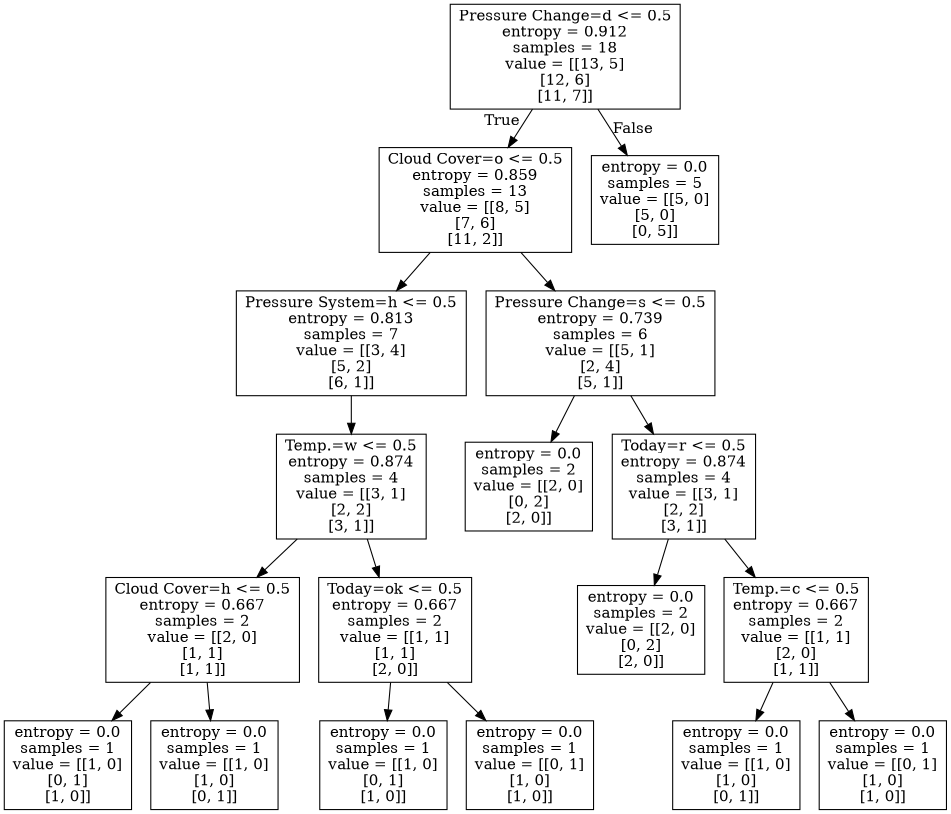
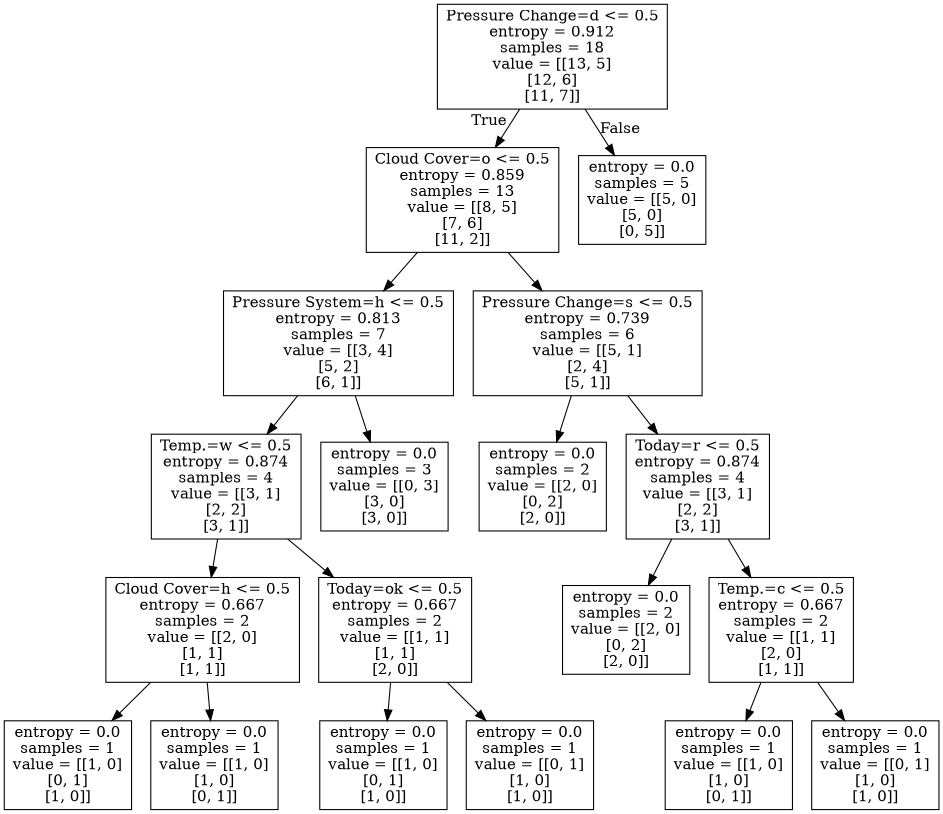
node "entropy = 0.0 samples = 3 value = [[0, 3] [3, 0] [3, 0]]": added
